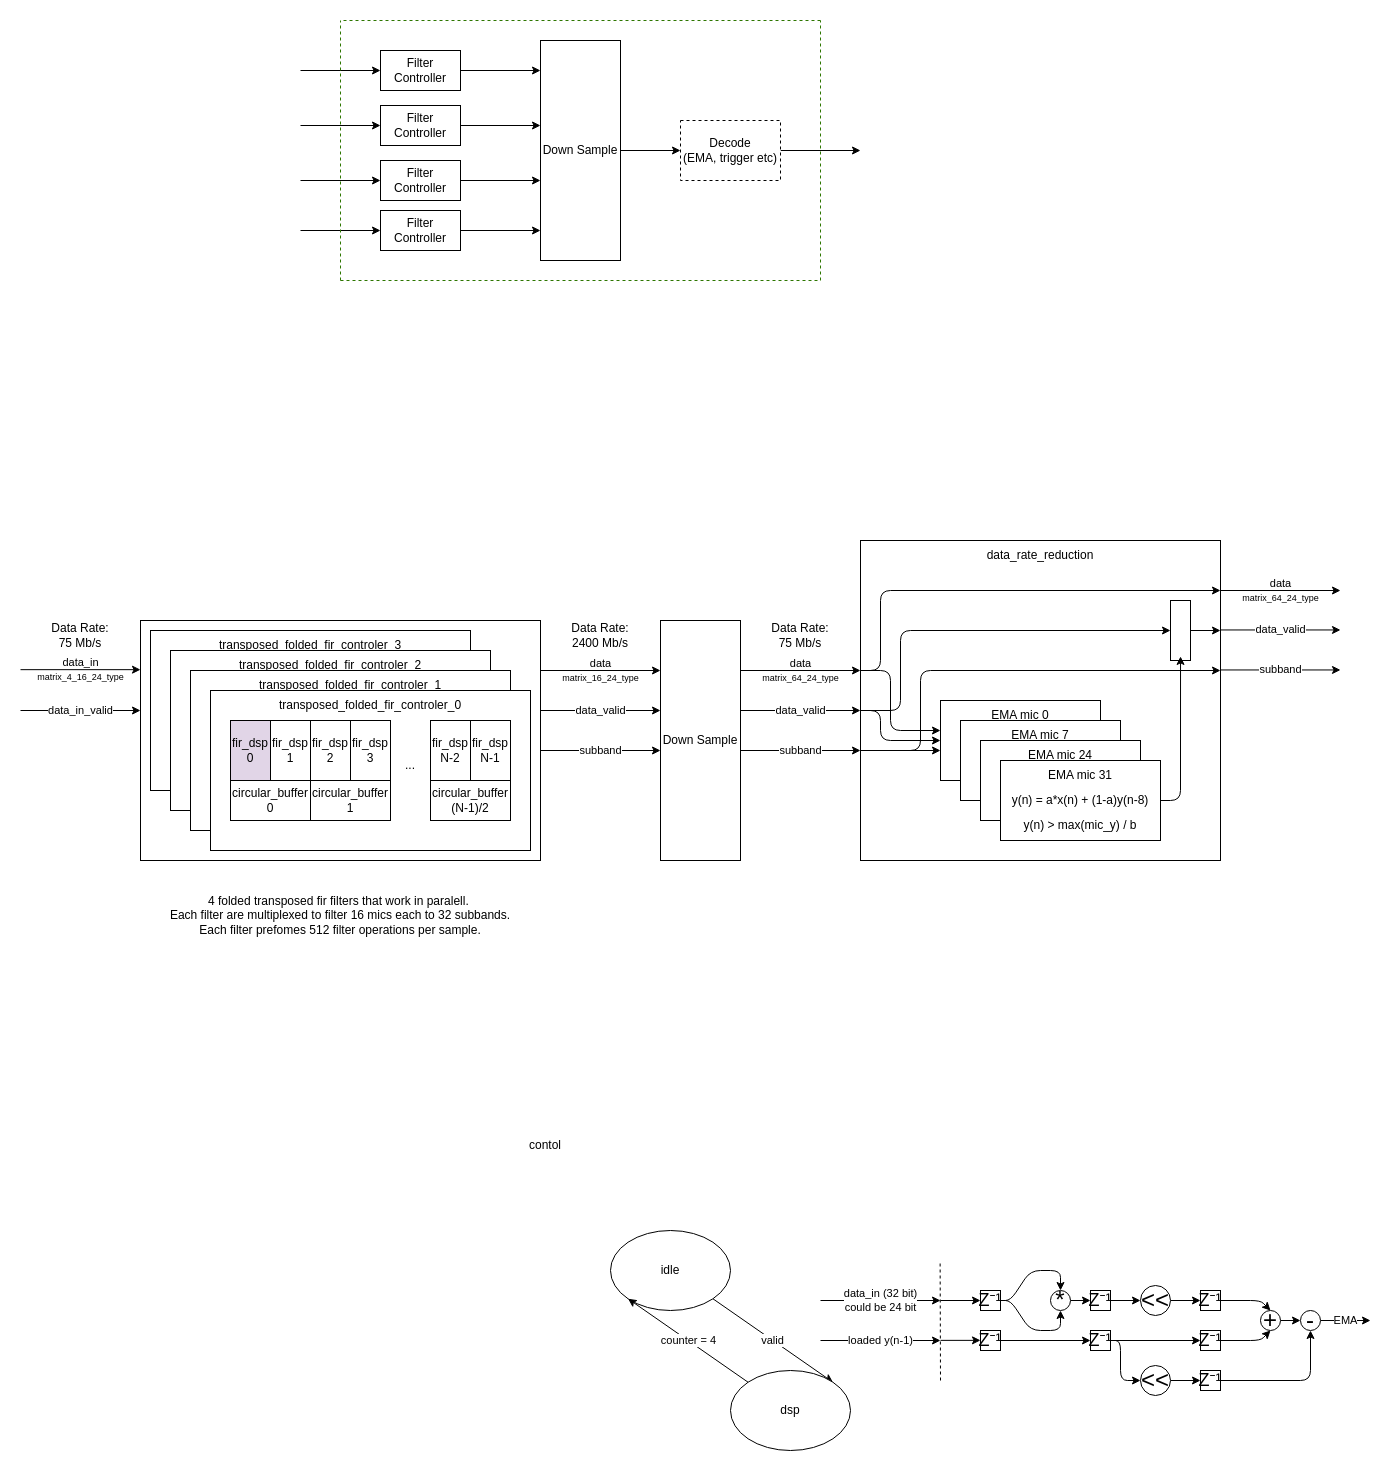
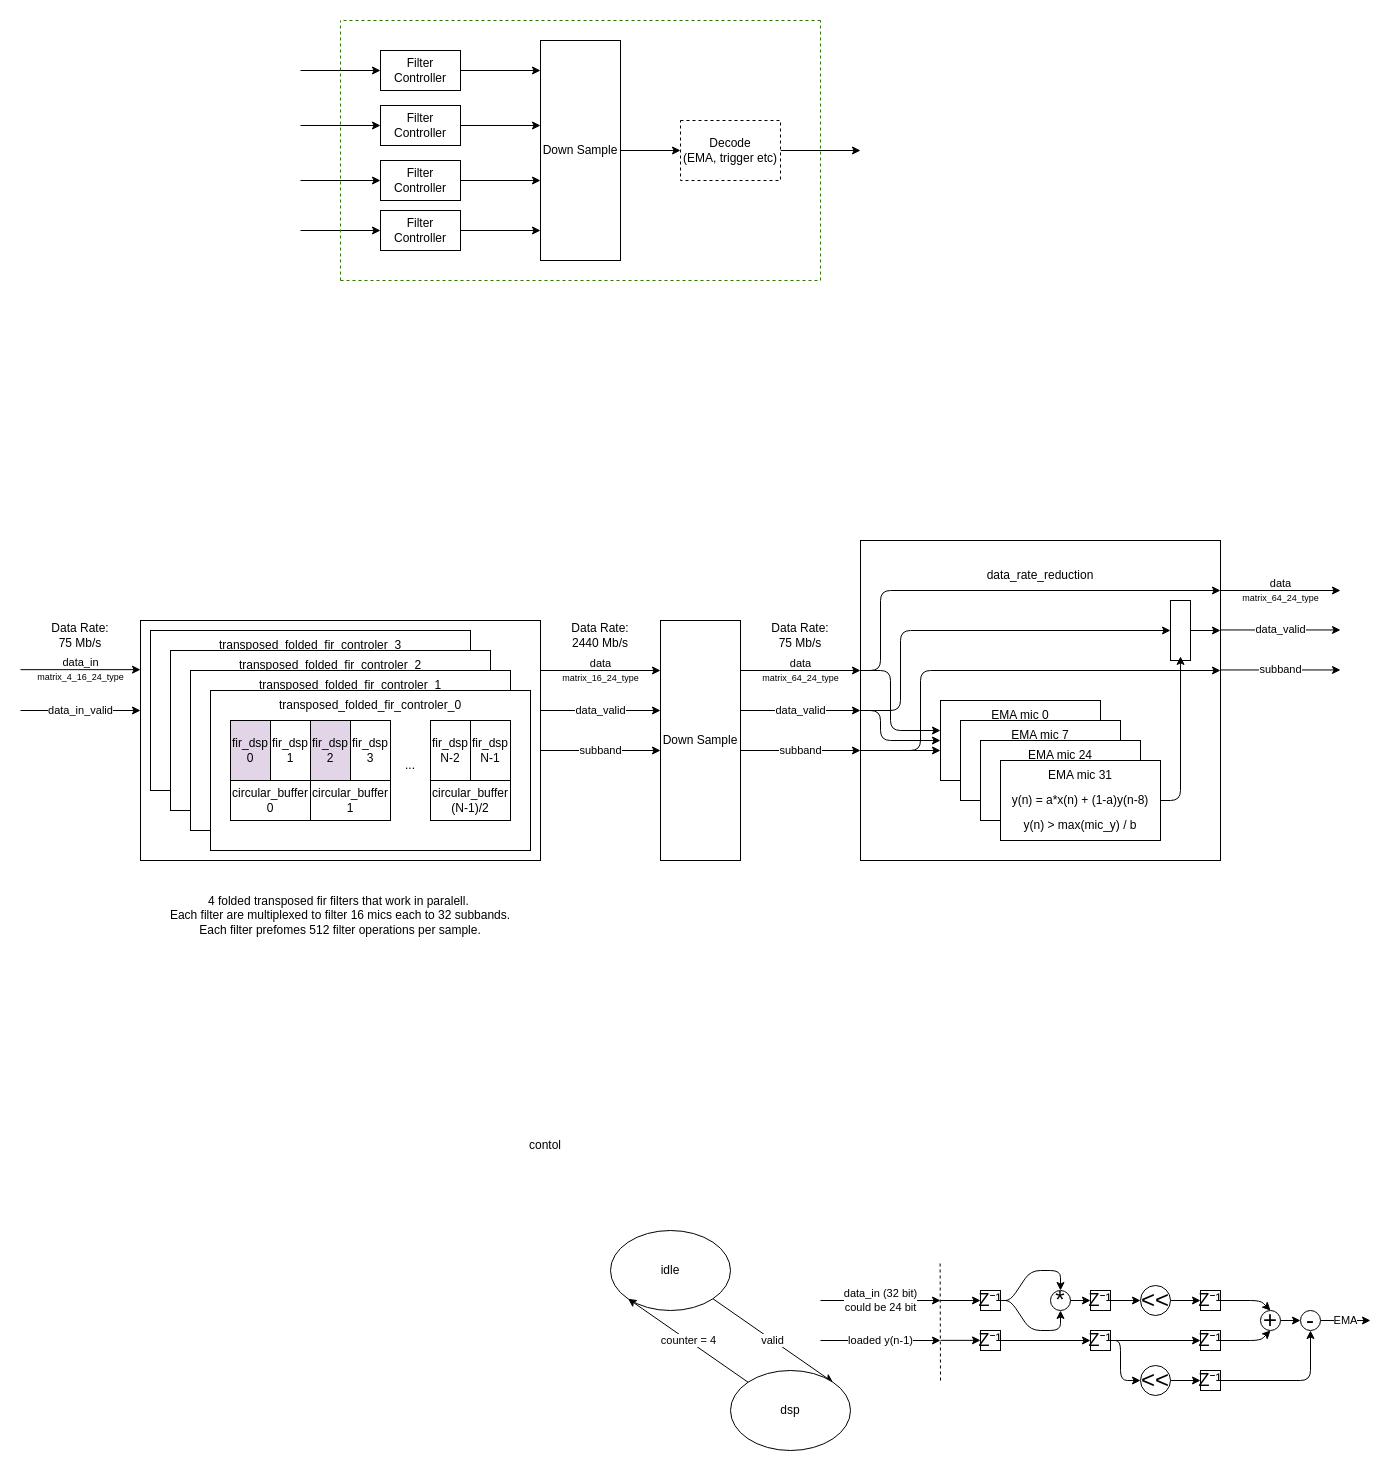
node "data_rate_reduction": moved (1041, 556) -> (1041, 576)
node "Data Rate: 2400 Mb/s": label "Data Rate: 2400 Mb/s" -> "Data Rate: 2440 Mb/s"
node "fir_dsp 2": fillcolor #ffffff -> #e1d5e7
